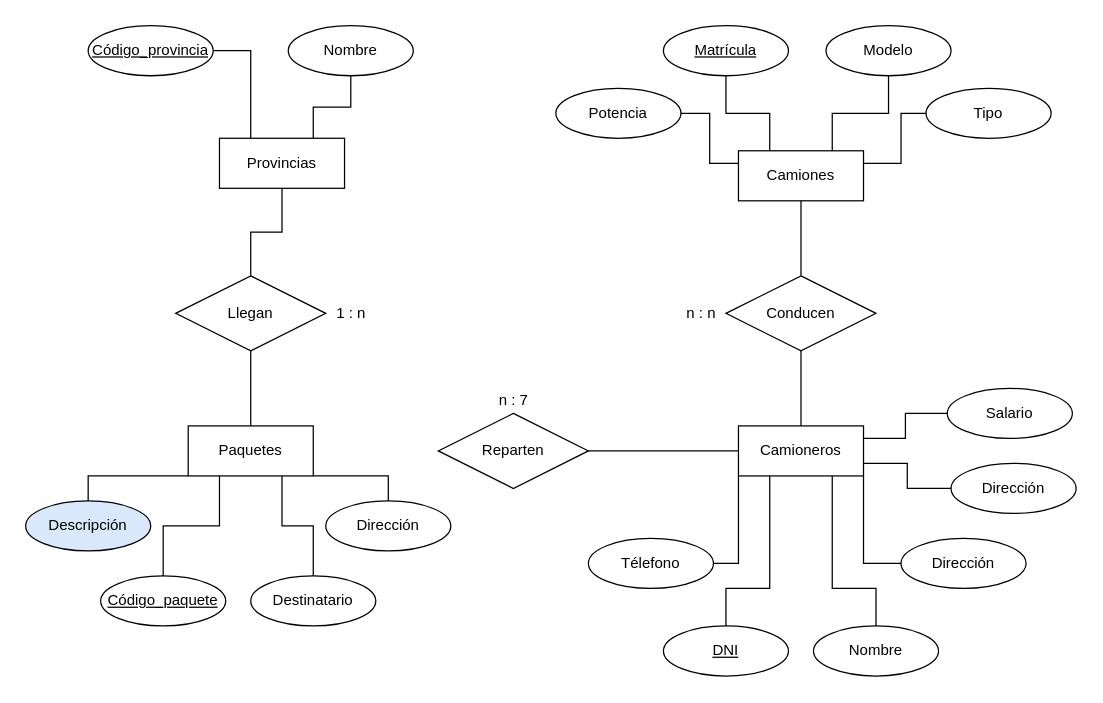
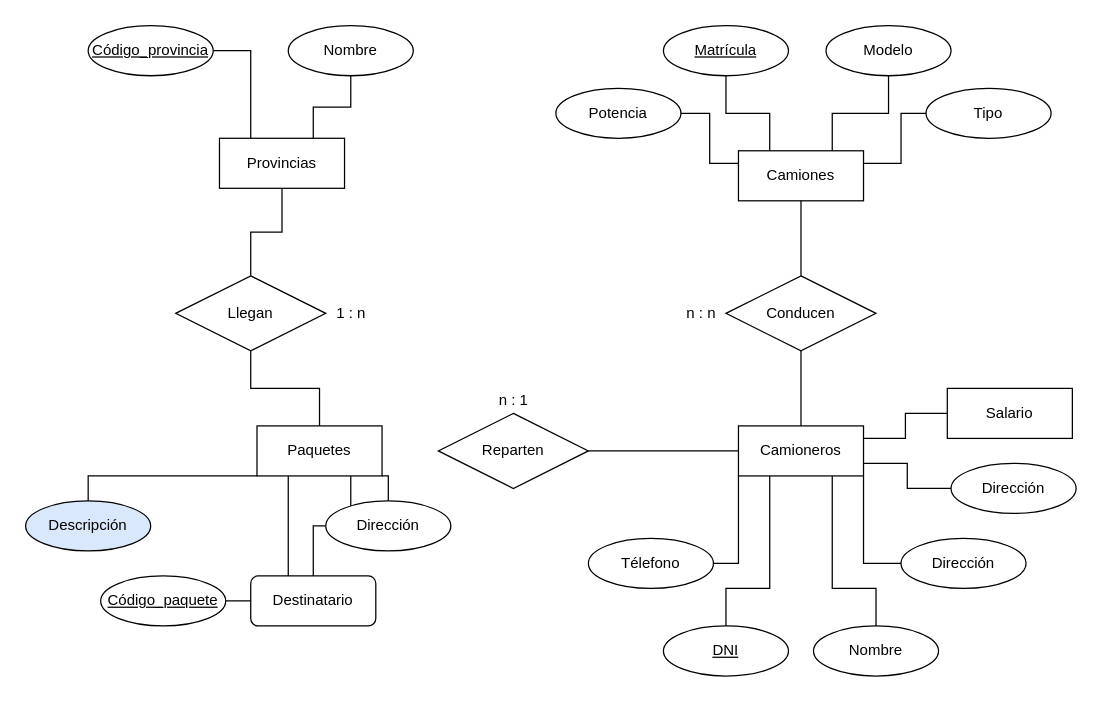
node "n : 7": label "n : 7" -> "n : 1"
node "Salario": shape ellipse -> rectangle
node "Paquetes": moved (251, 451) -> (319, 451)
node "Destinatario": shape ellipse -> rounded rectangle
